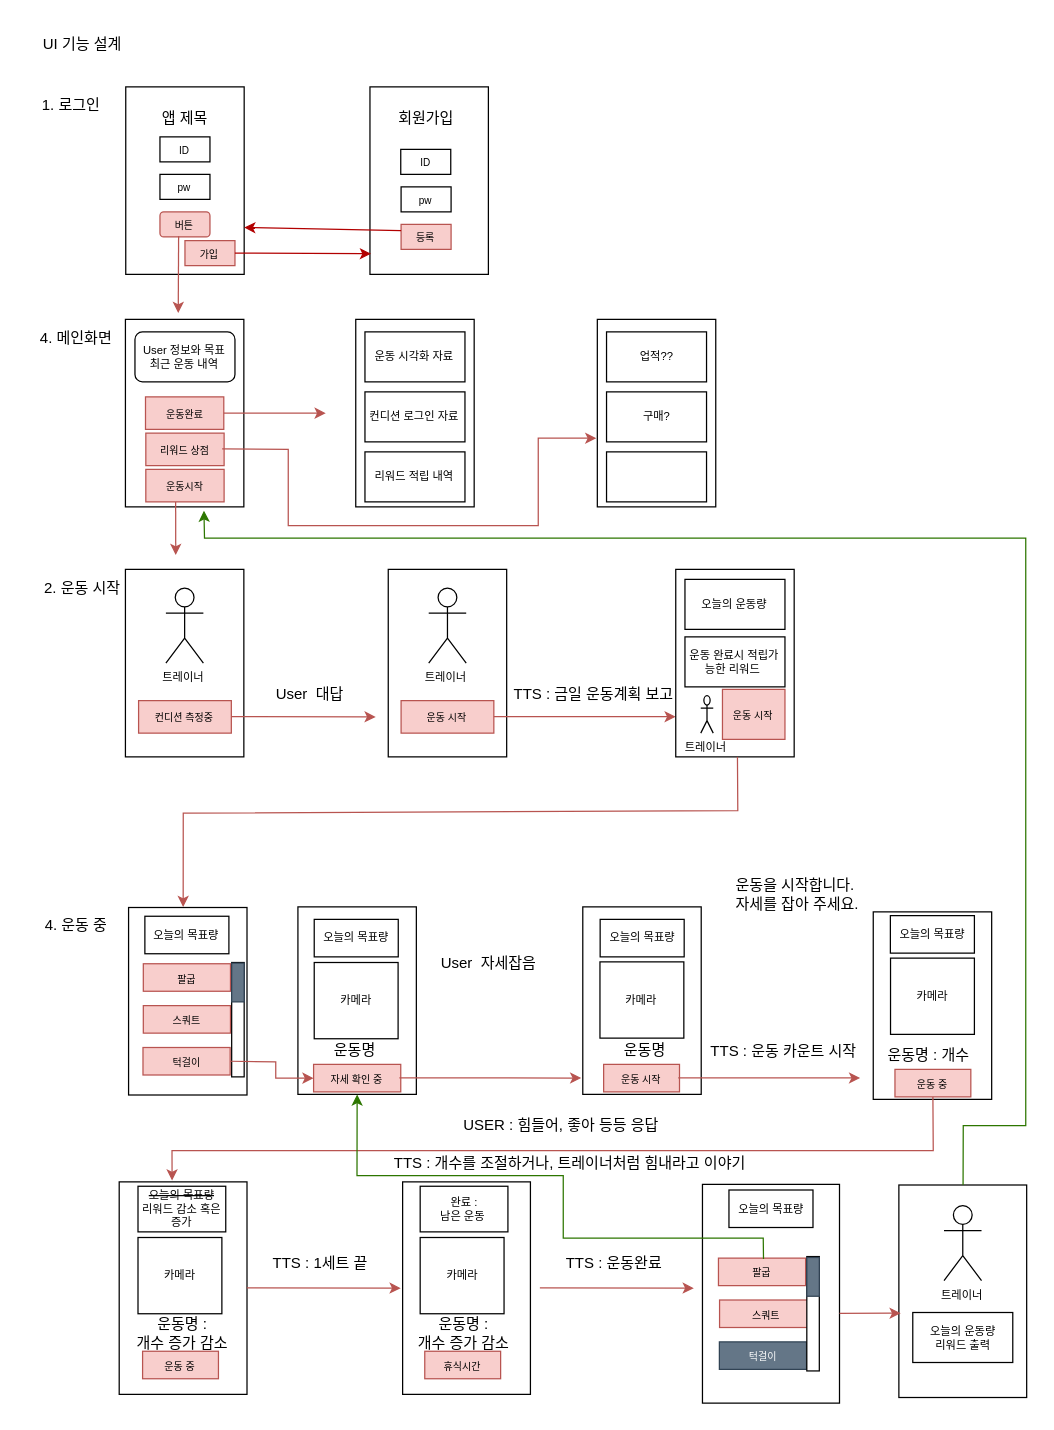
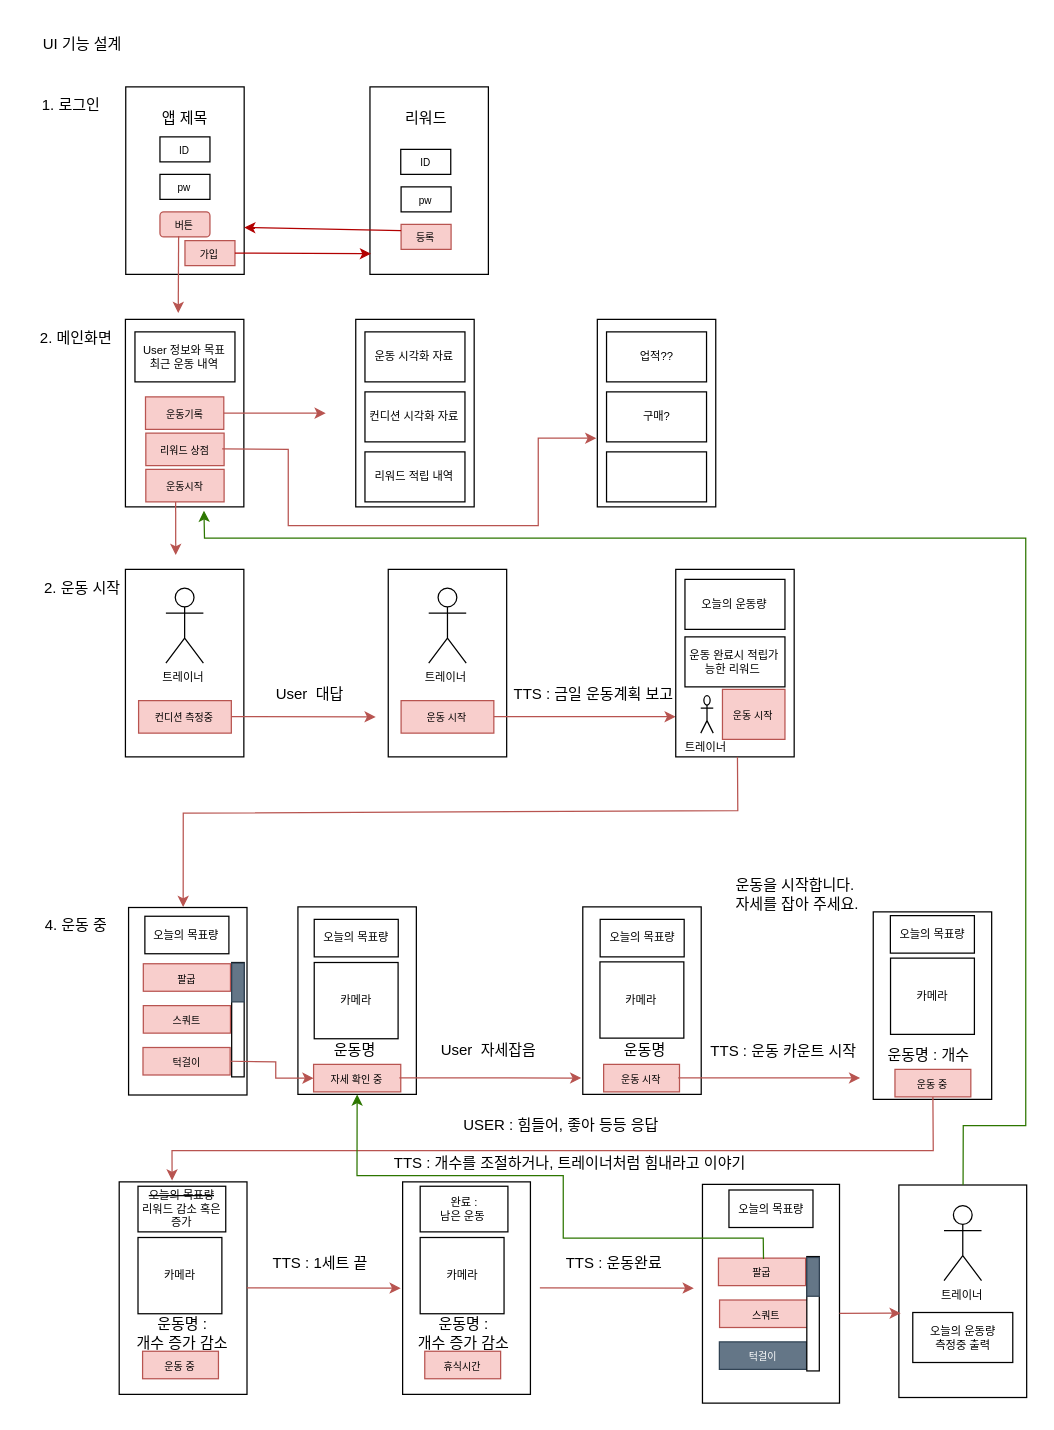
node "회원가입": label "회원가입" -> "리워드"
node "4. 메인화면": label "4. 메인화면" -> "2. 메인화면"
node "User 정보와 목표 최근 운동 내역": shape rounded rectangle -> rectangle
node "운동완료": label "운동완료" -> "운동기록"
node "컨디션 로그인 자료": label "컨디션 로그인 자료" -> "컨디션 시각화 자료"
node "User 자세잡음": moved (489, 963) -> (489, 1051)
node "오늘의 운동량 리워드 출력": label "오늘의 운동량 리워드 출력" -> "오늘의 운동량 측정중 출력"
